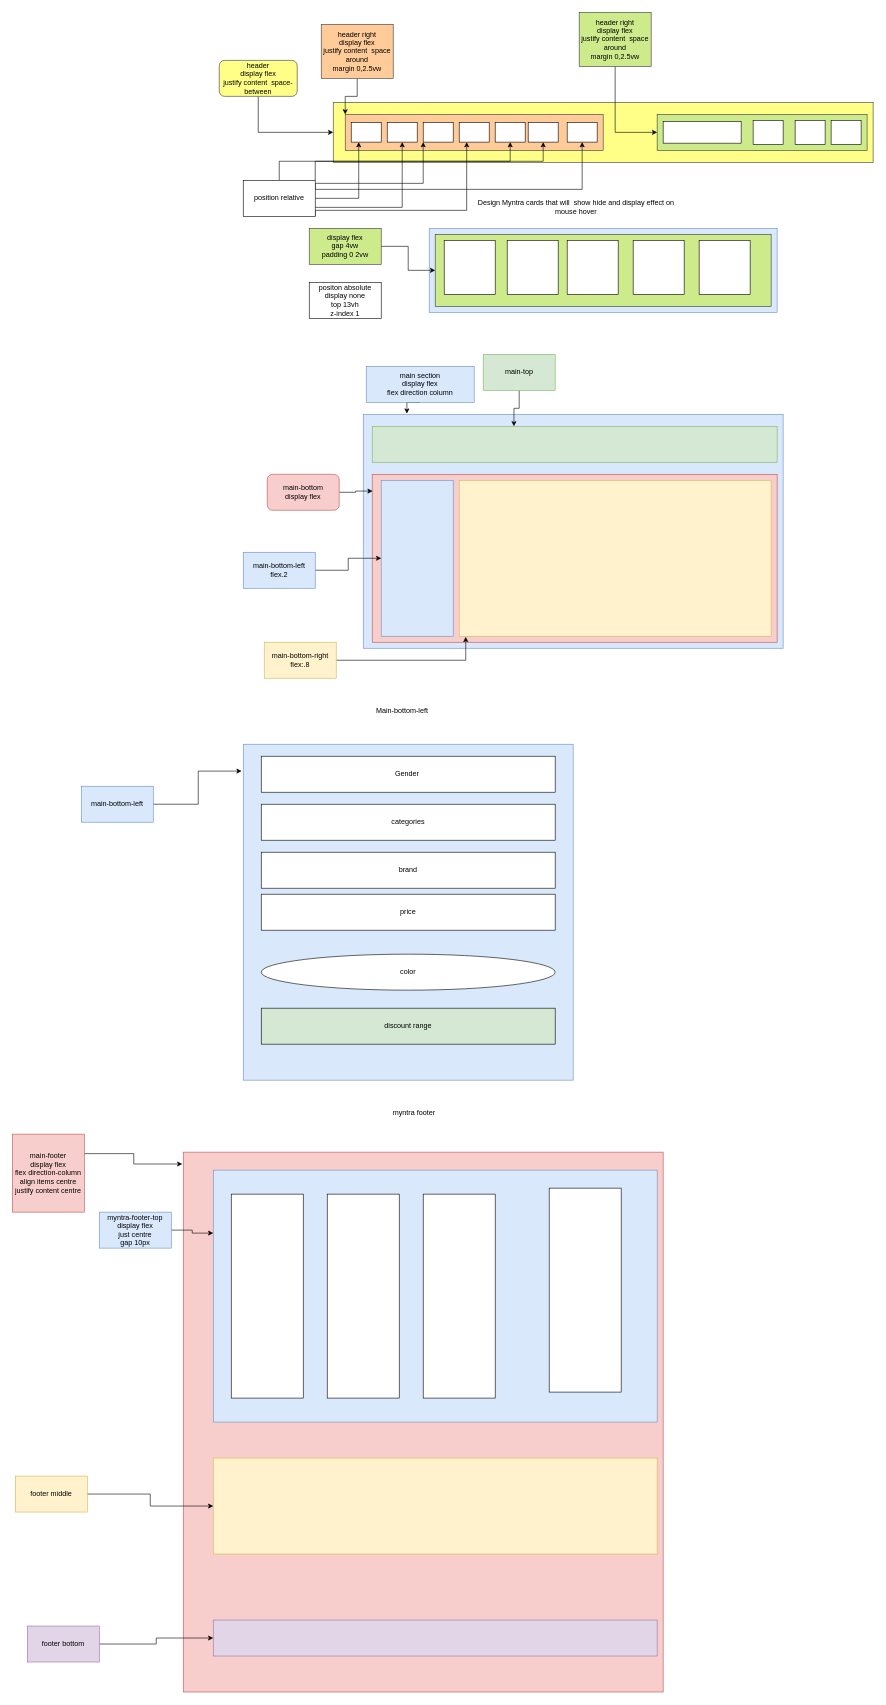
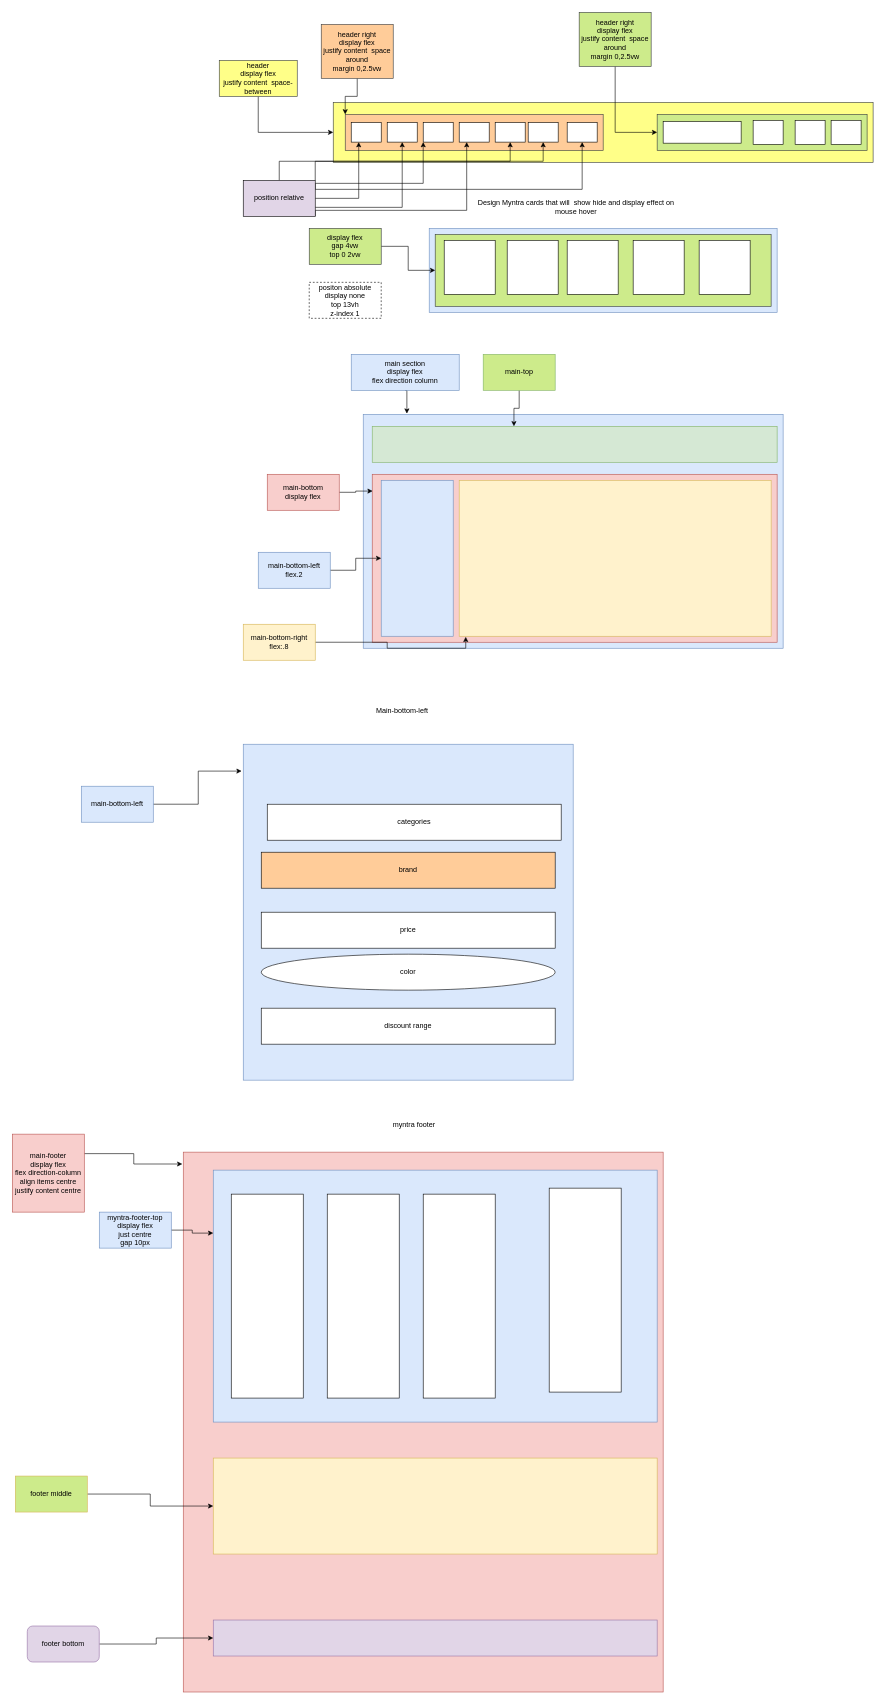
node "header display flex justify content space-between": shape rounded rectangle -> rectangle
node "position relative": fillcolor #ffffff -> #e1d5e7
node "display flex gap 4vw padding 0 2vw": label "display flex gap 4vw padding 0 2vw" -> "display flex gap 4vw top 0 2vw"
node "positon absolute display none top 13vh z-index 1": style solid -> dashed
node "main-top": fillcolor #d5e8d4 -> #cdeb8b
node "main section display flex flex direction column": moved (420, 384) -> (405, 372)
node "main-bottom display flex": shape rounded rectangle -> rectangle
node "main-bottom-left flex.2": moved (279, 570) -> (294, 570)
node "main-bottom-right flex:.8": moved (300, 660) -> (279, 642)
node "Gender": removed
node "categories": moved (408, 822) -> (414, 822)
node "brand": fillcolor #ffffff -> #ffcc99
node "price": moved (408, 912) -> (408, 930)
node "discount range": fillcolor #d5e8d4 -> #ffffff
node "myntra footer": moved (414, 1113) -> (414, 1125)
node "footer middle": fillcolor #fff2cc -> #cdeb8b
node "footer bottom": shape rectangle -> rounded rectangle
